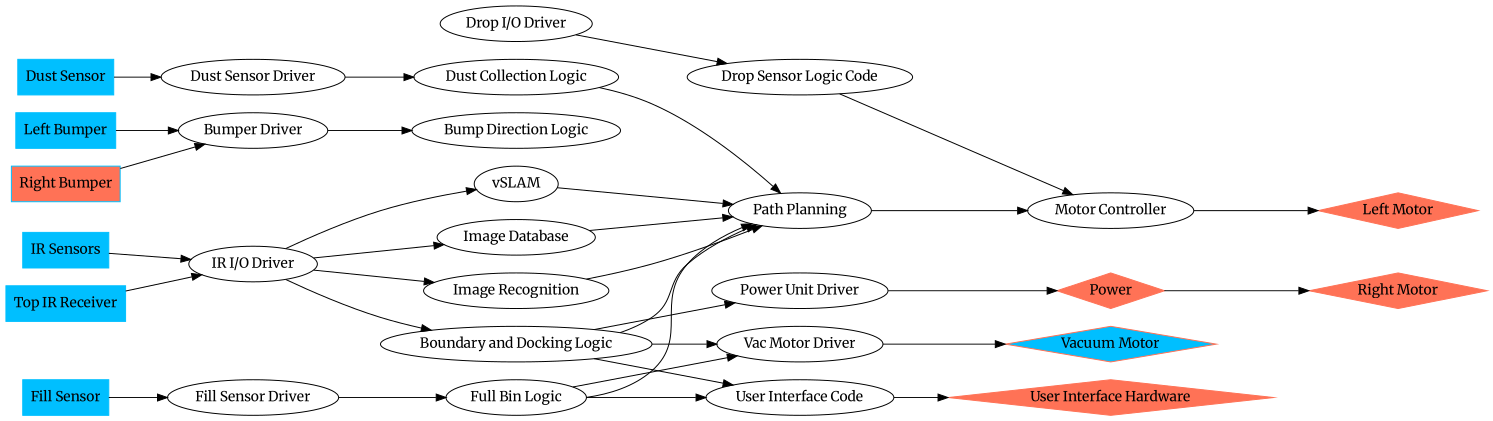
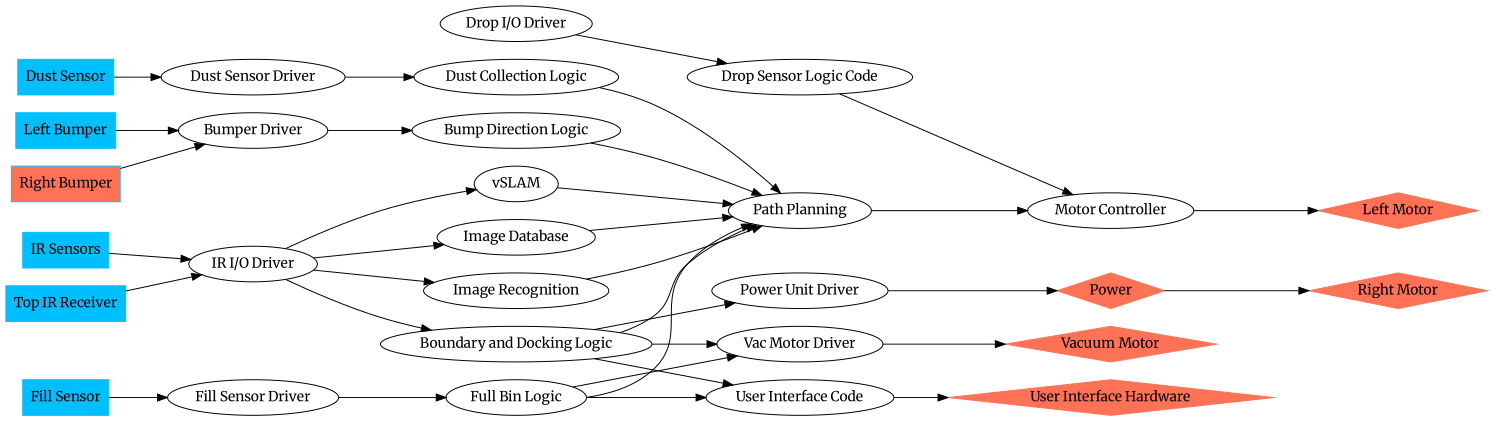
edge "Bump Direction Logic" -> "Path Planning": added
node "Vacuum Motor": fillcolor deepskyblue -> coral1
